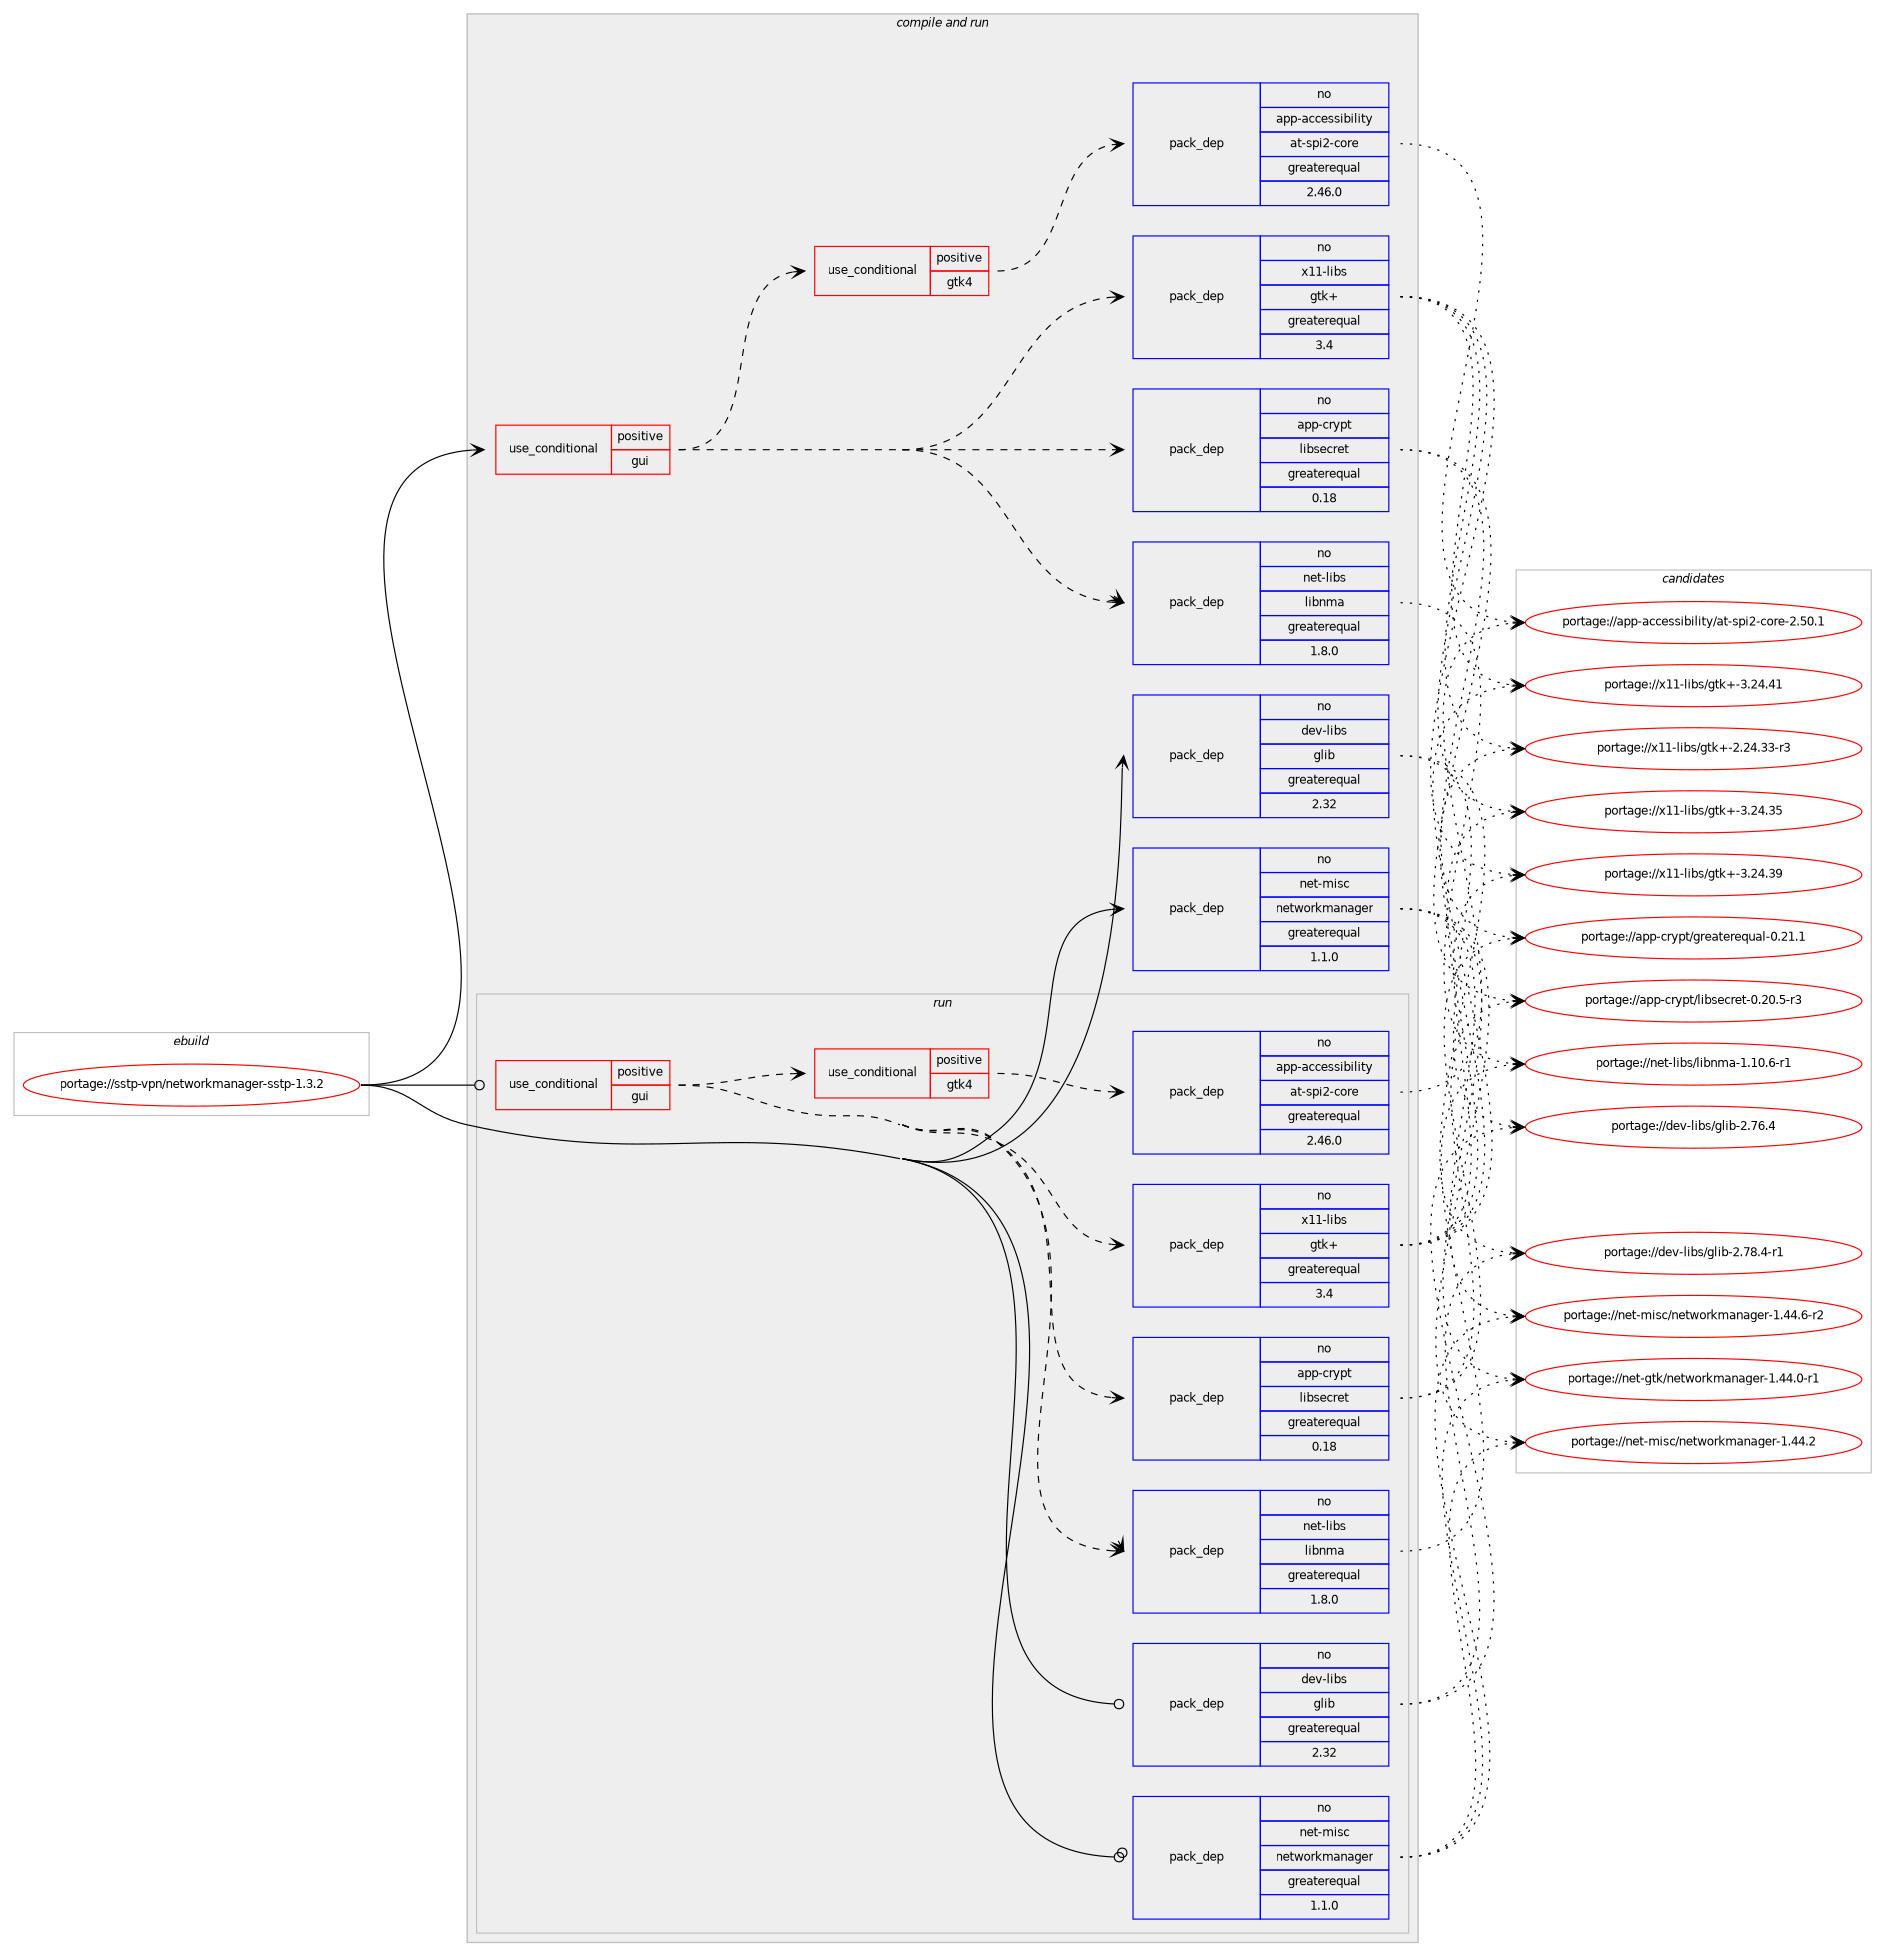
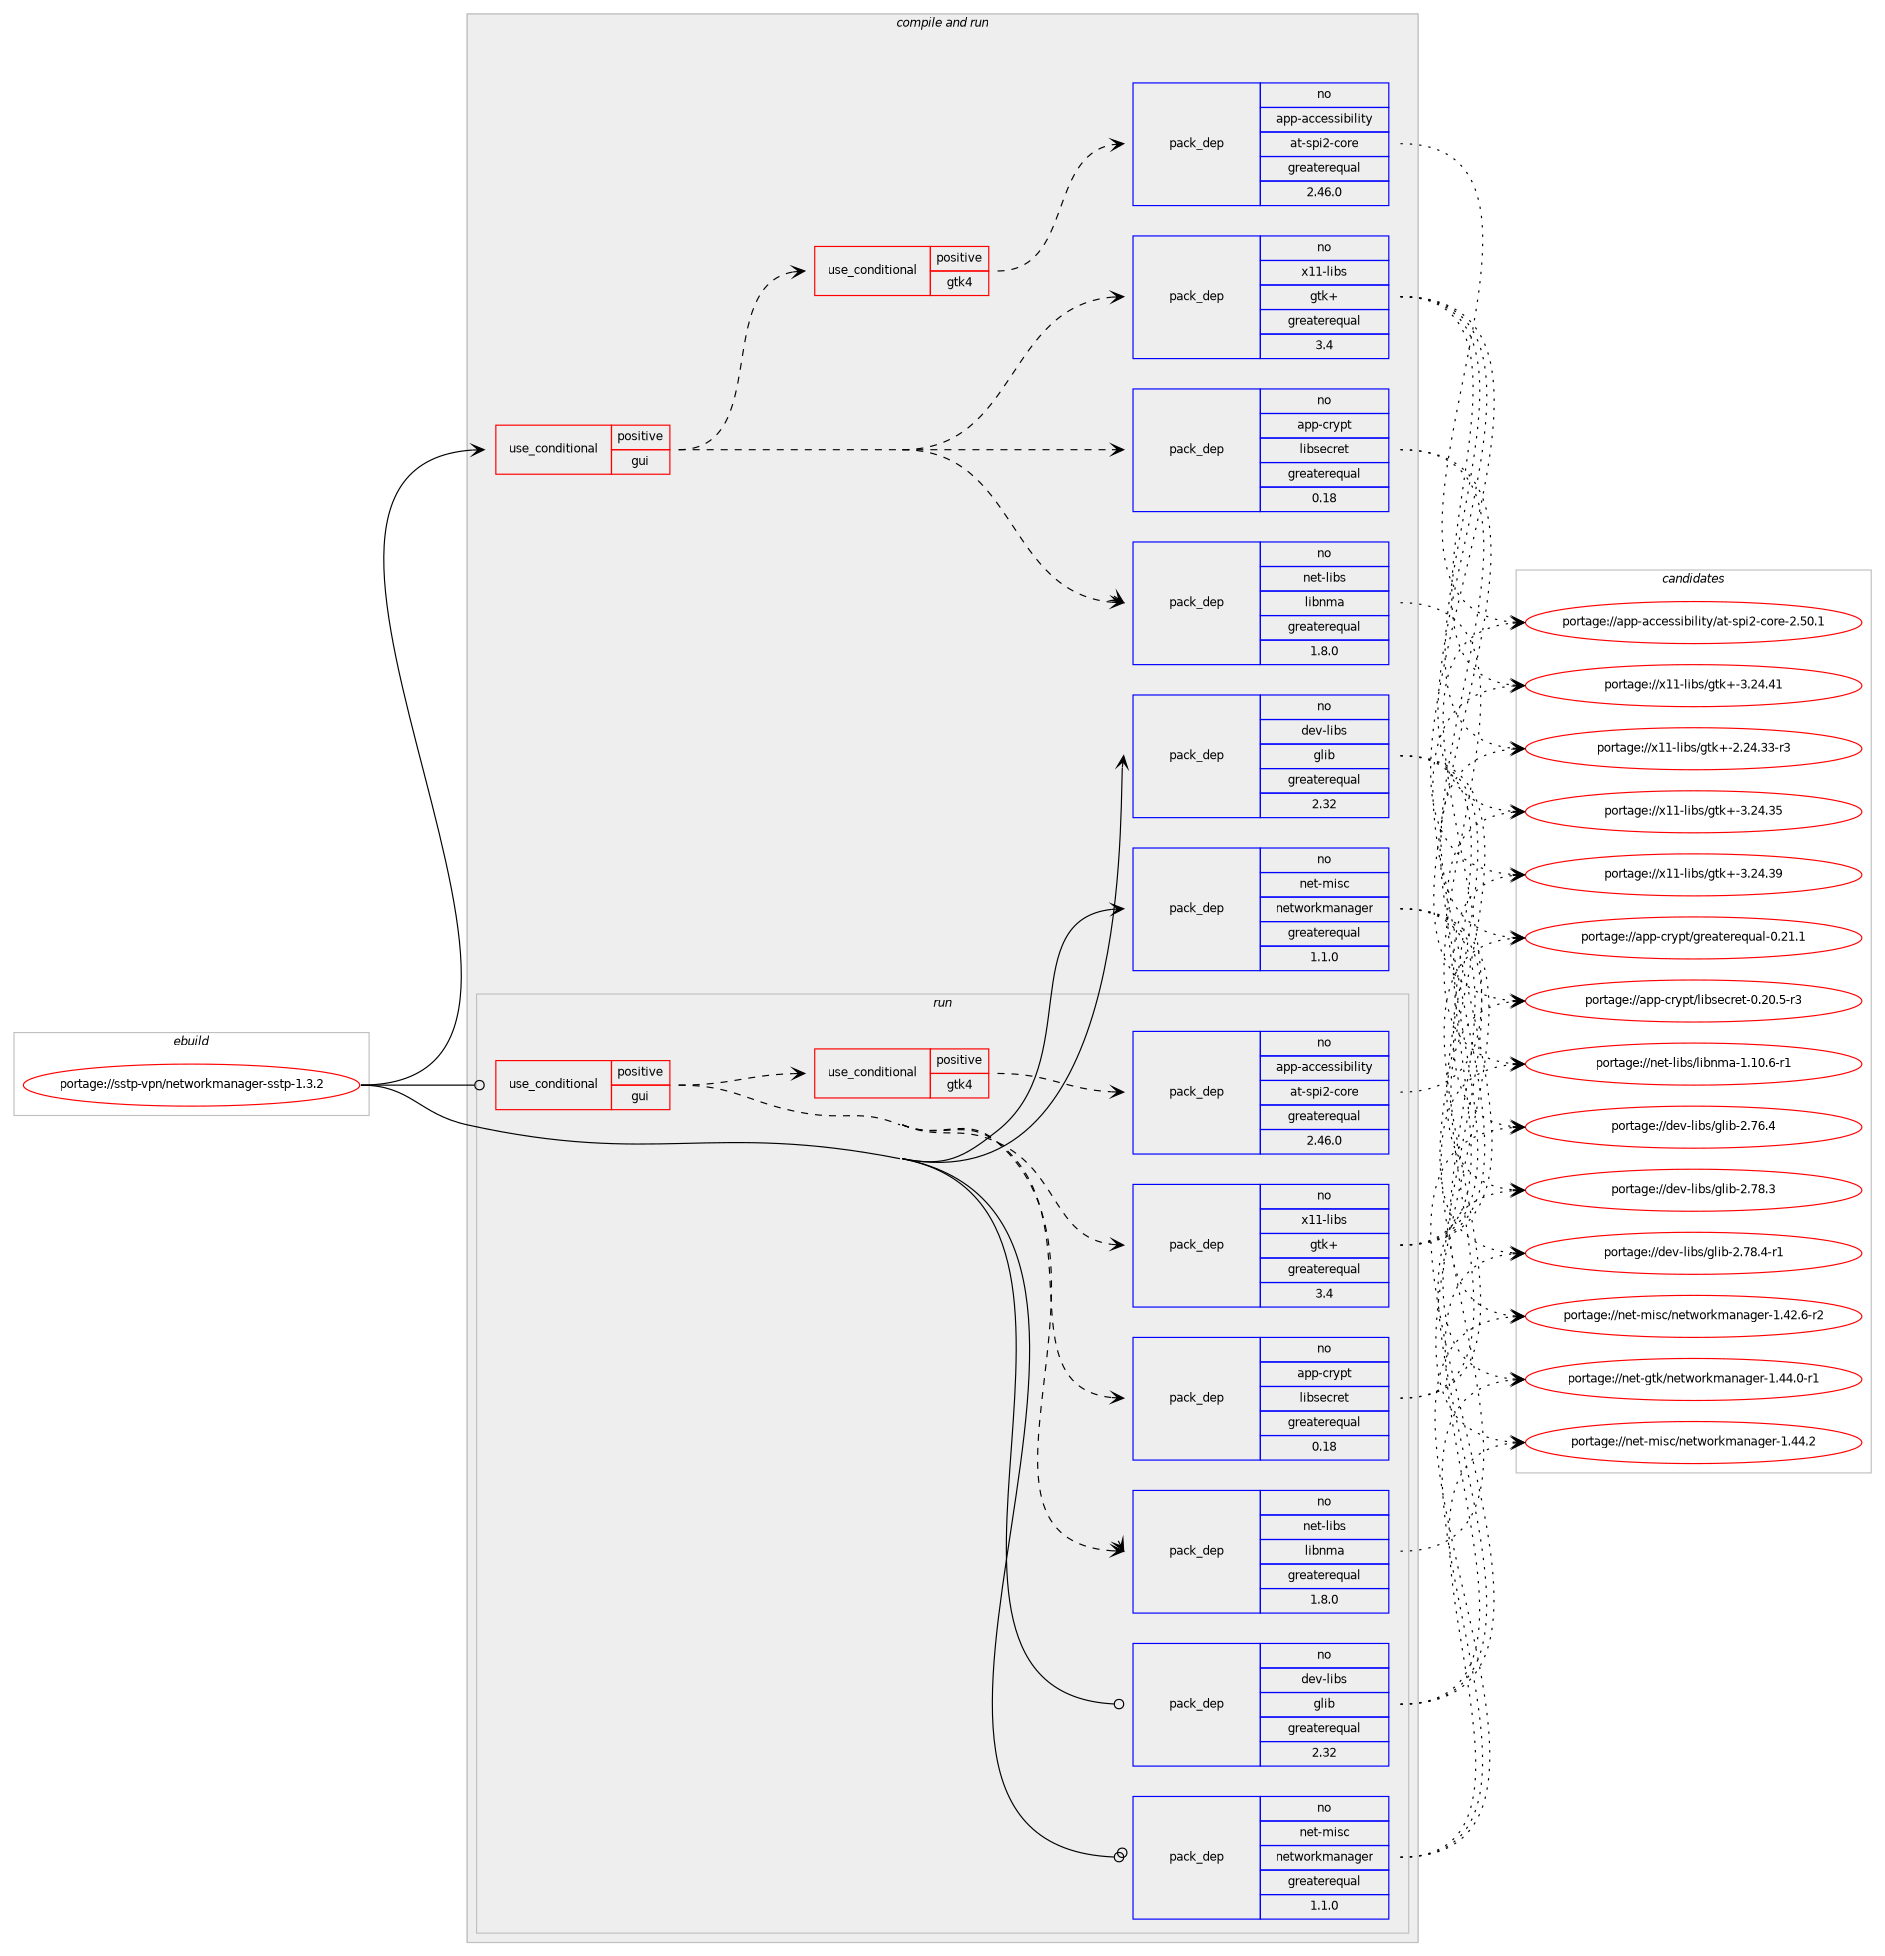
node "portage://dev-libs/glib-2.78.3": added
node "portage://net-misc/networkmanager-1.44.6-r2": label "portage://net-misc/networkmanager-1.44.6-r2" -> "portage://net-misc/networkmanager-1.42.6-r2"
